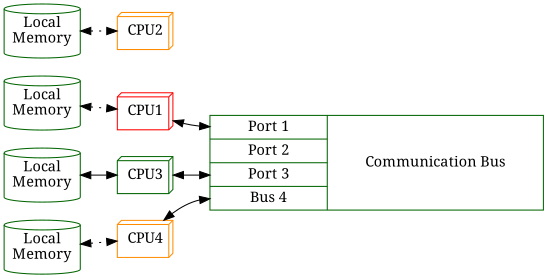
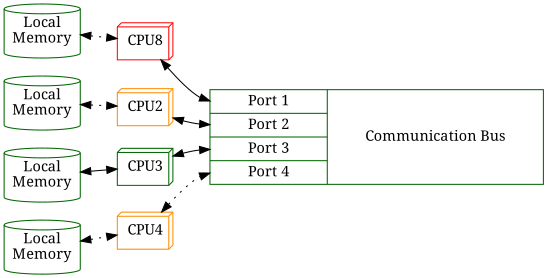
node "CPU1": label "CPU1" -> "CPU8"
edge "CPU2" -- "Port 1": added
node "Port 1": text "Bus 4" -> "Port 4"
edge "Port 1" -- "CPU4": style solid -> dotted
